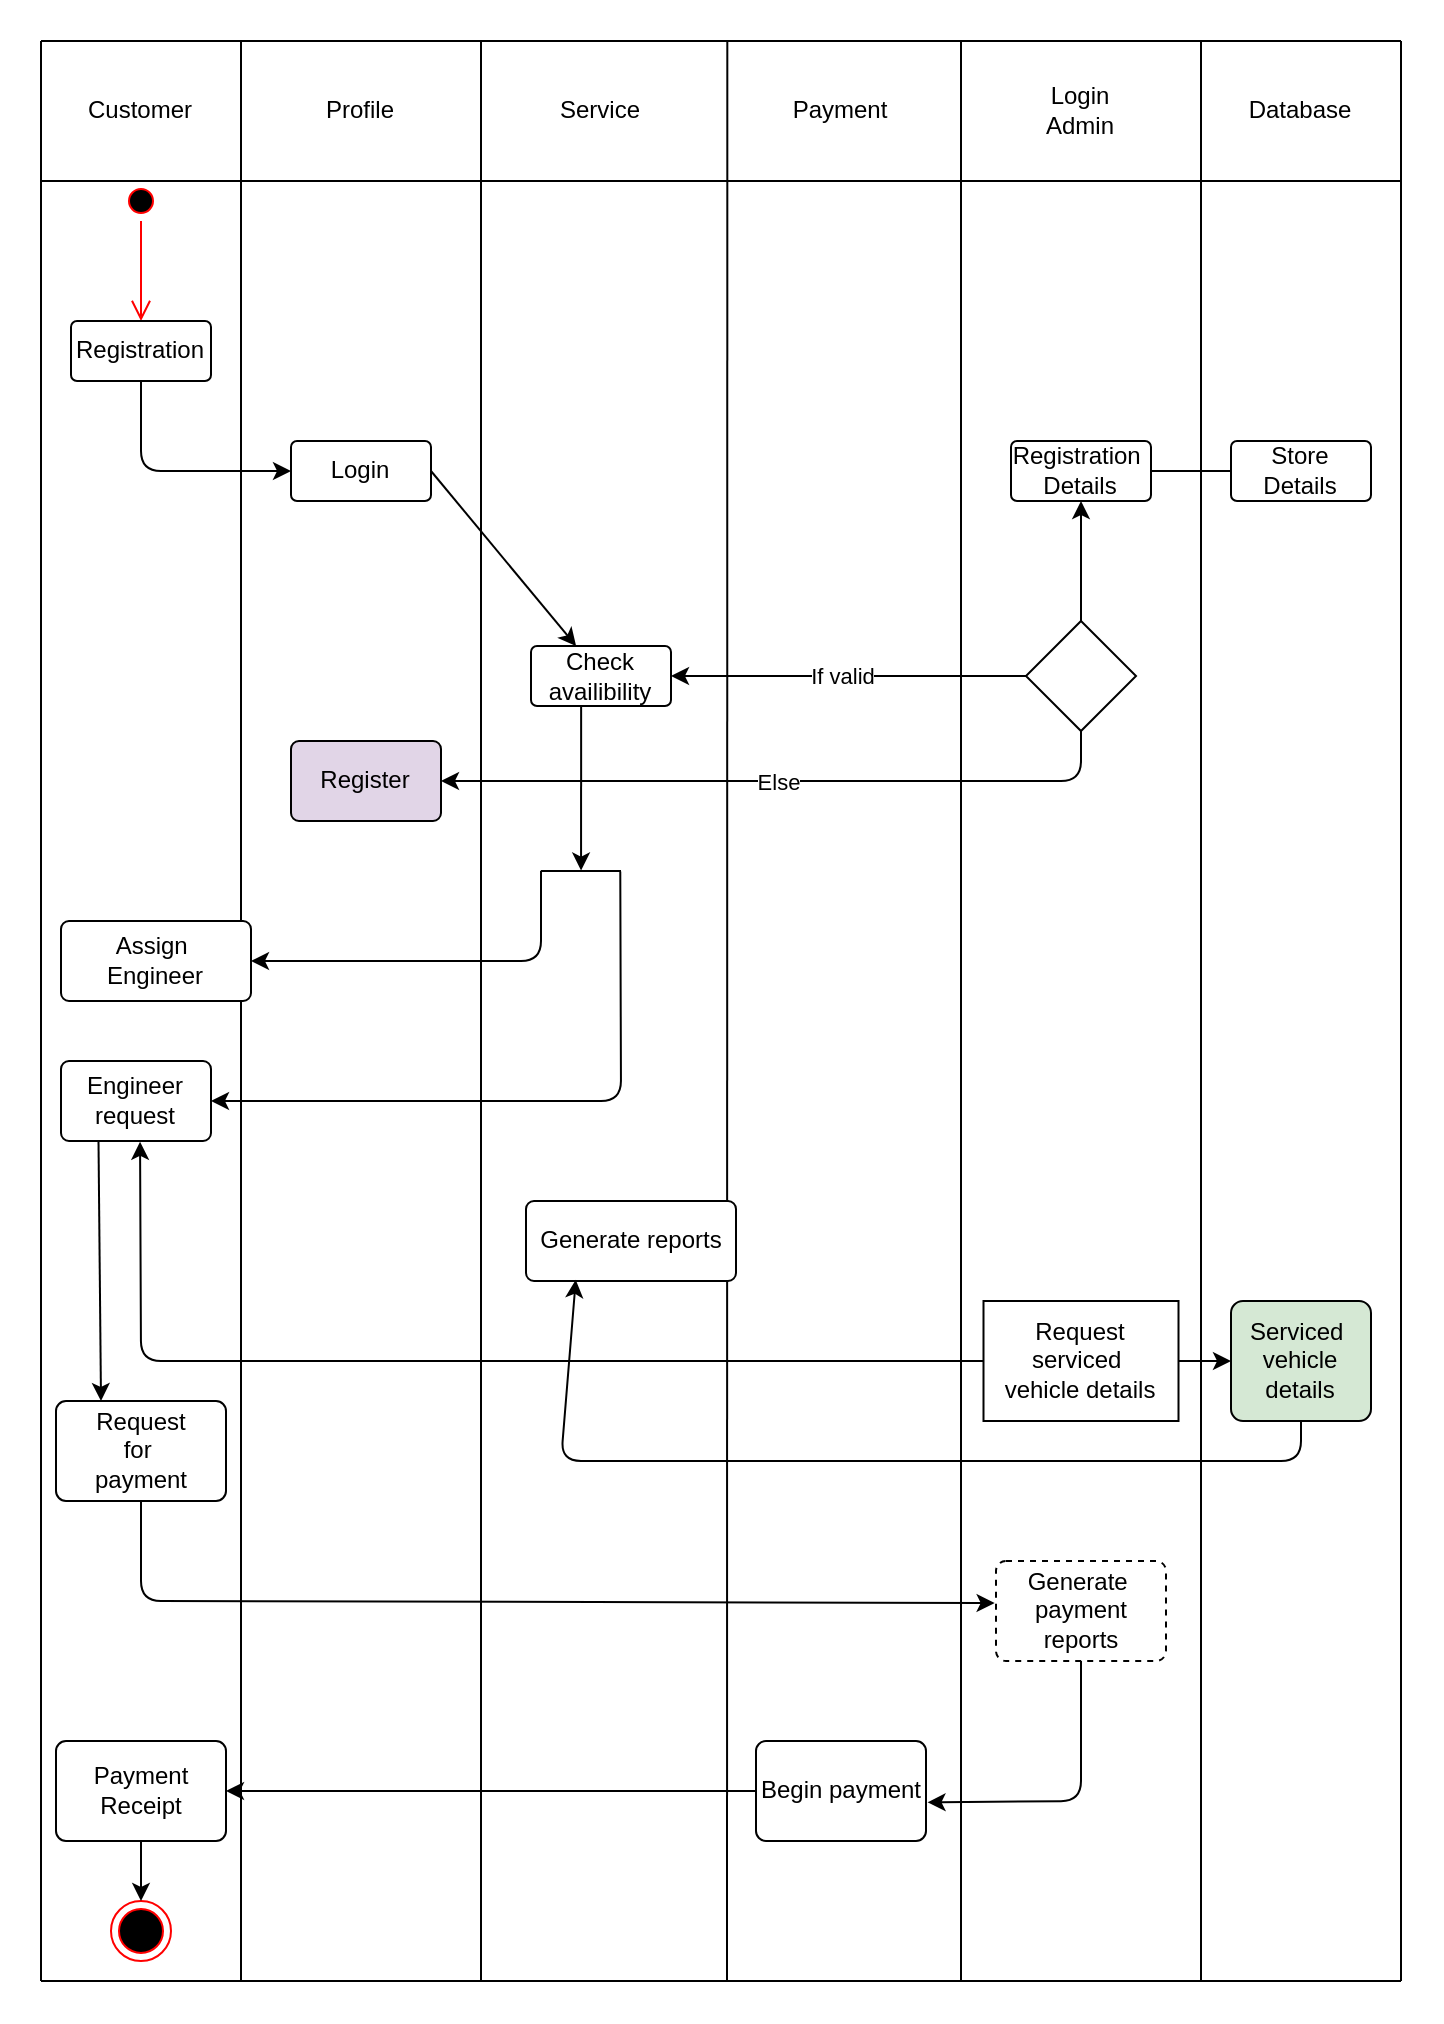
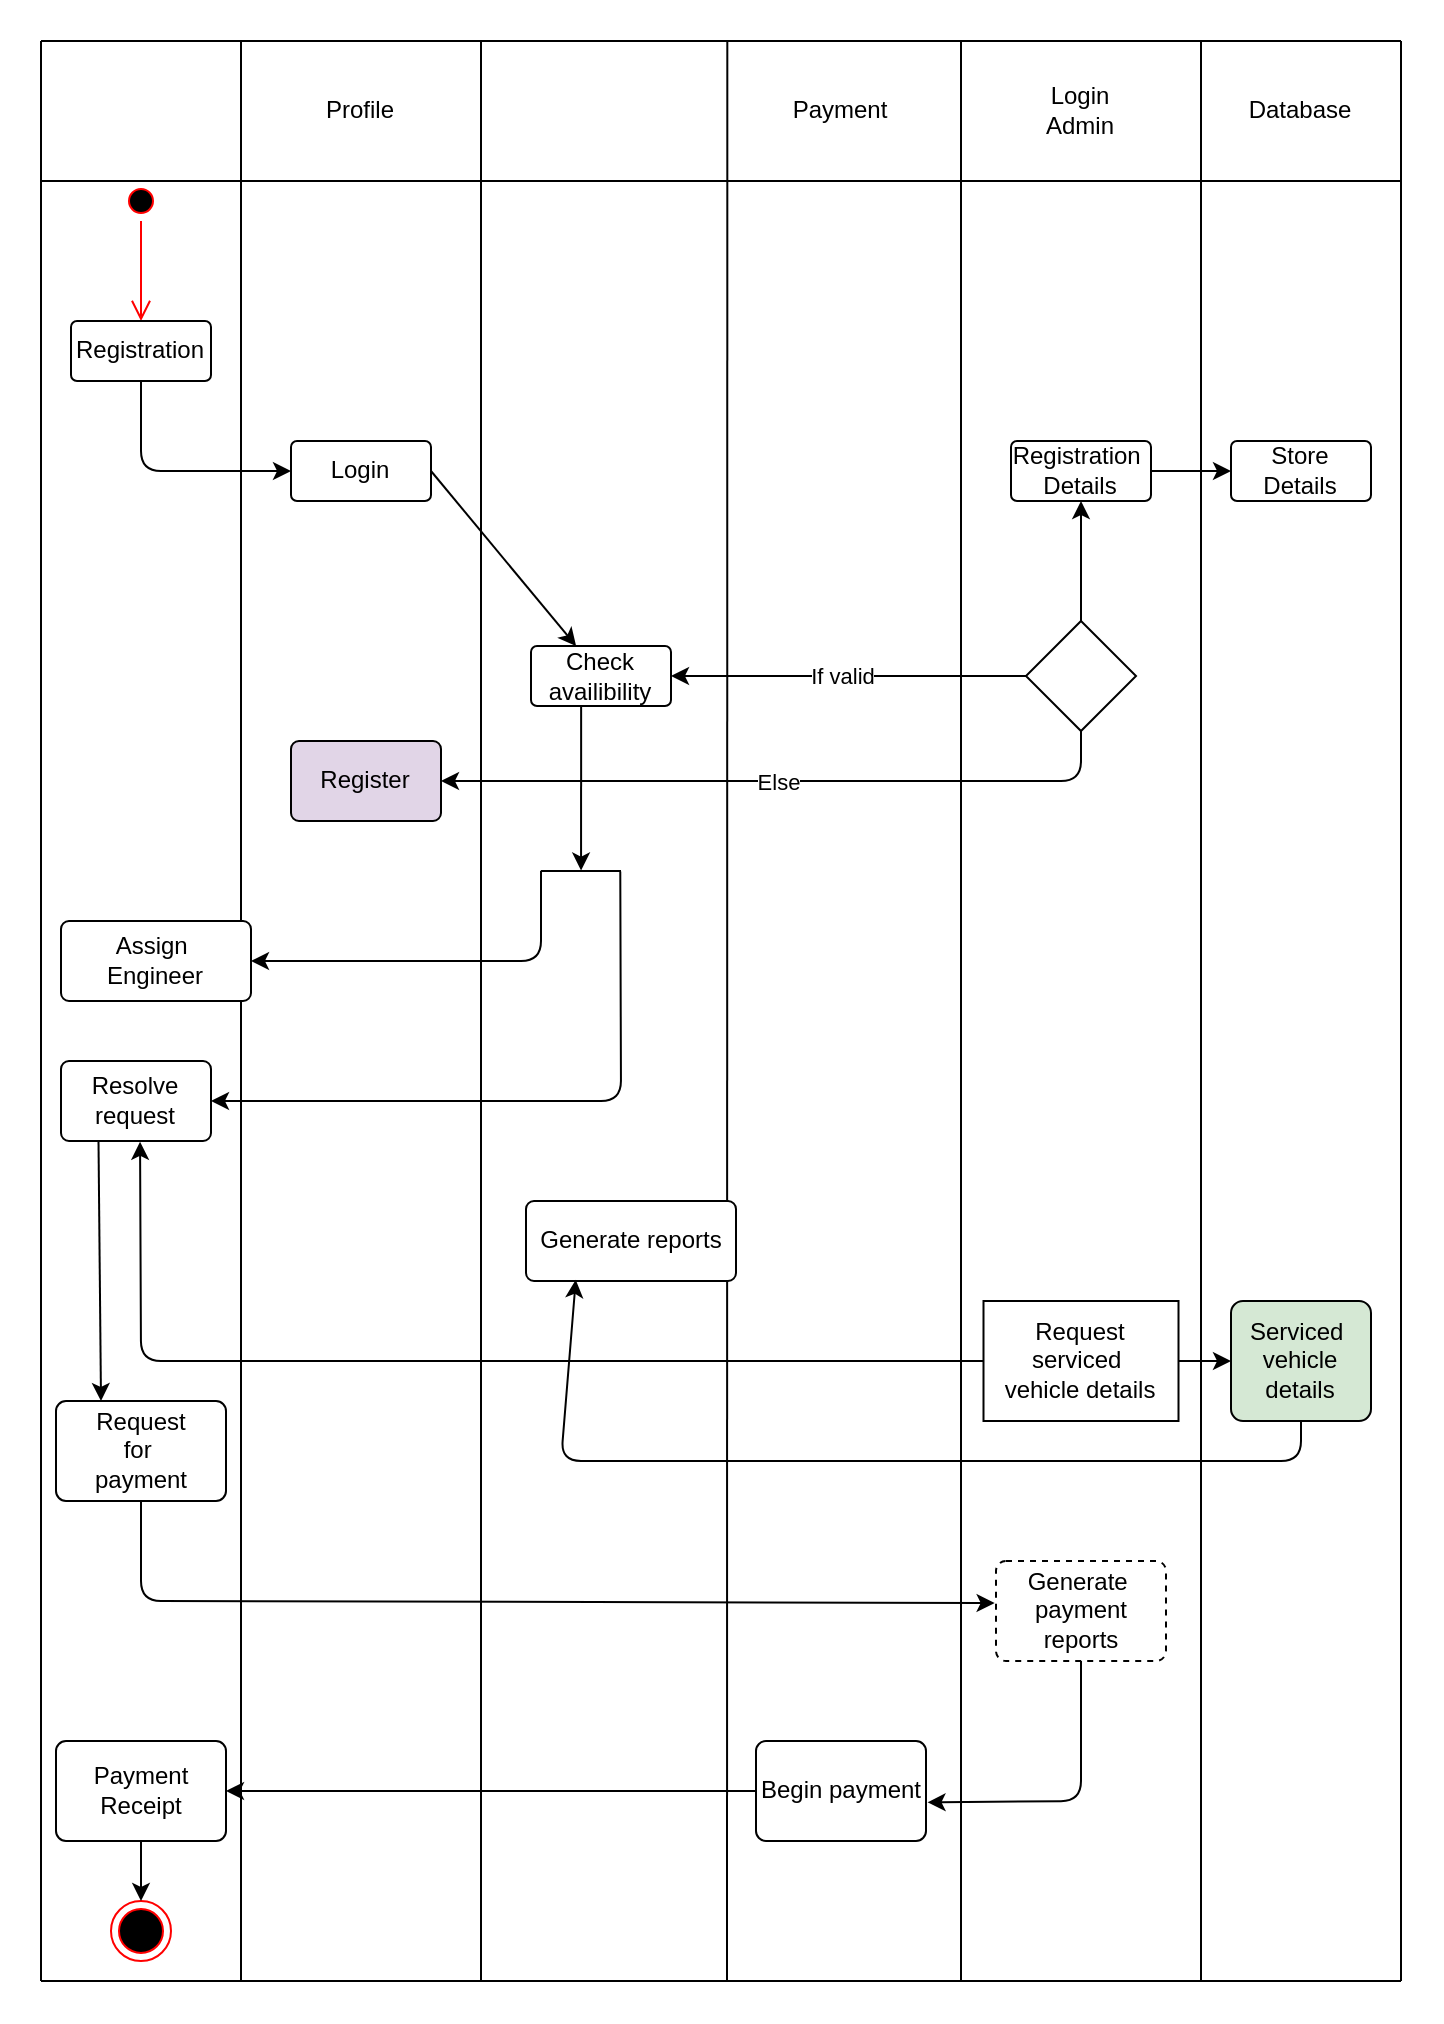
node "Customer": removed
node "Service": removed
edge "Registration Details" -- "Store Details": arrowhead none -> classic
node "Engineer request": label "Engineer request" -> "Resolve request"
